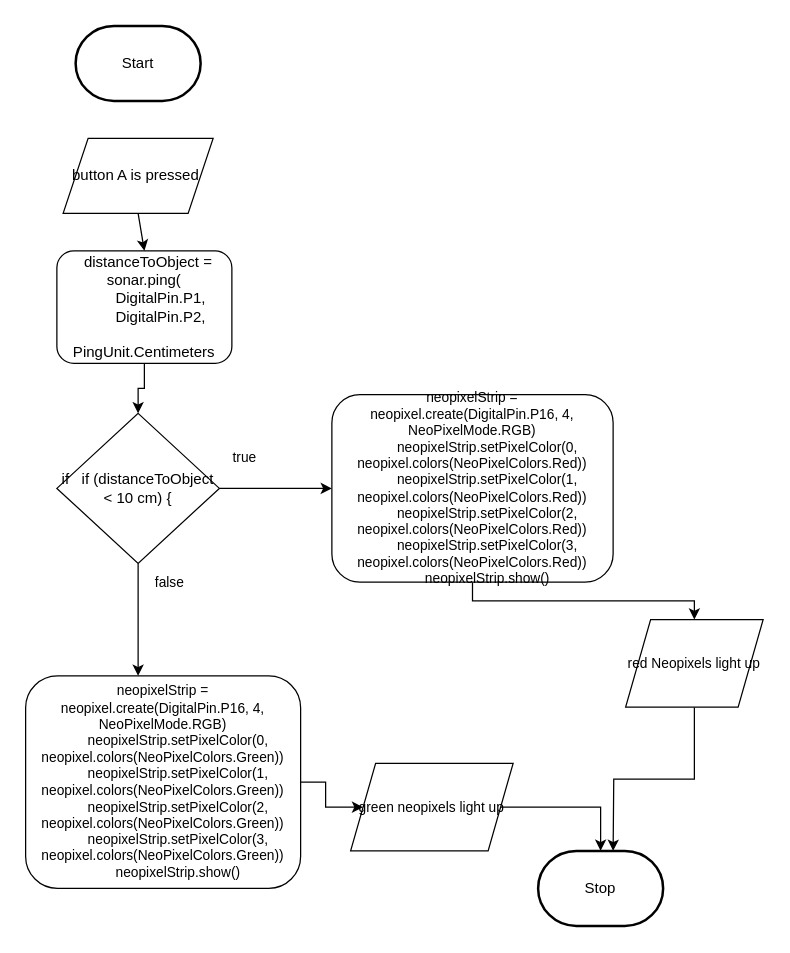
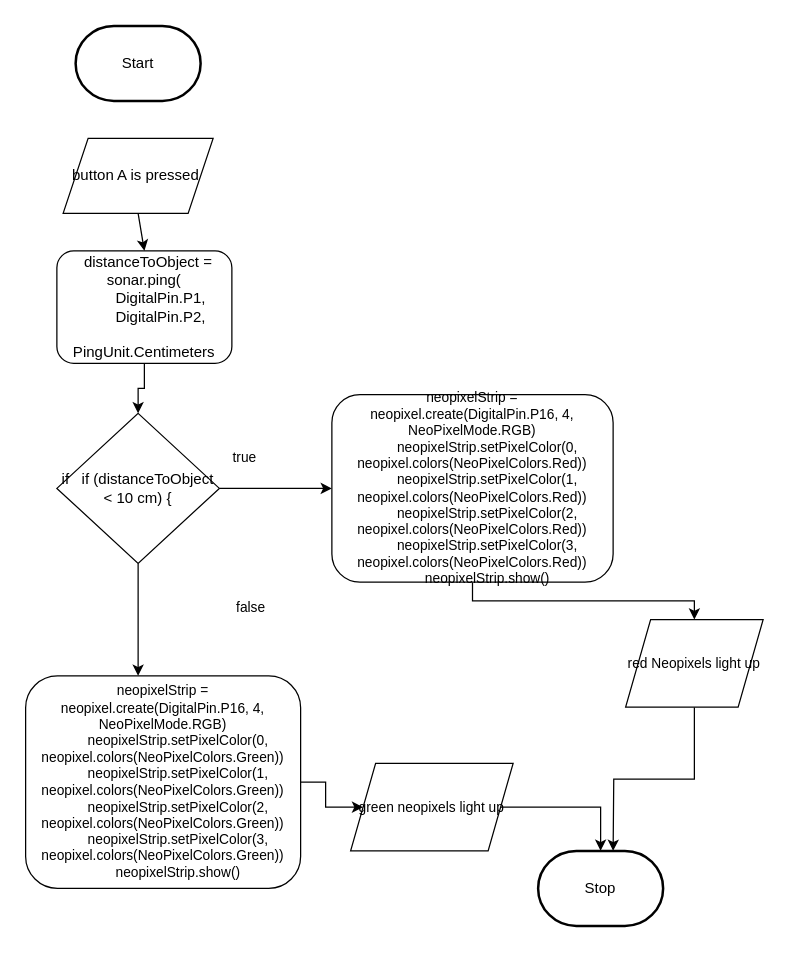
node "false": moved (169, 582) -> (251, 607)
